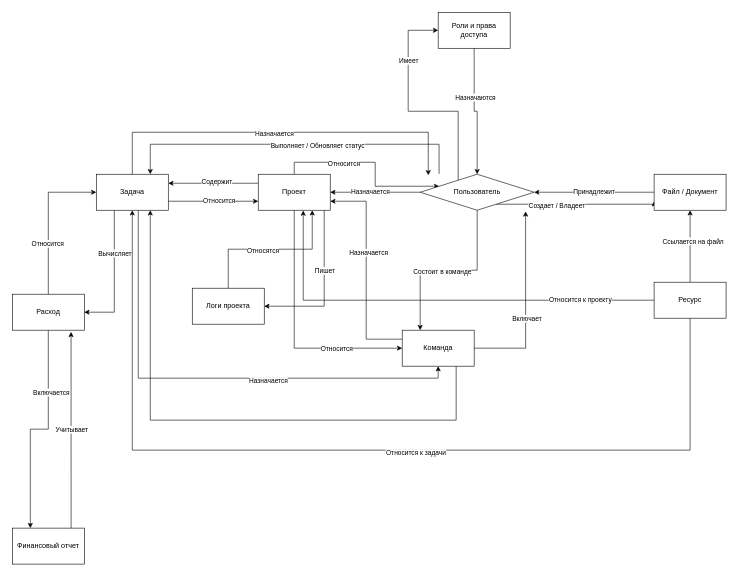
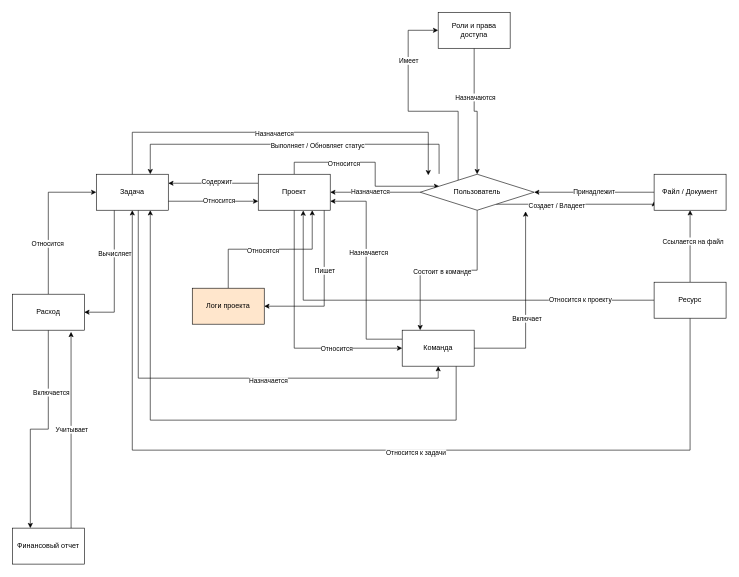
node "Логи проекта": fillcolor #ffffff -> #ffe6cc
